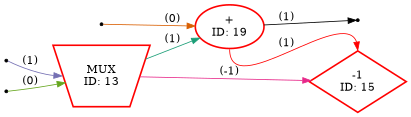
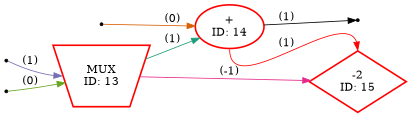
node "+ ID: 19": label "+ ID: 19" -> "+ ID: 14"
node "-1 ID: 15": label "-1 ID: 15" -> "-2 ID: 15"
